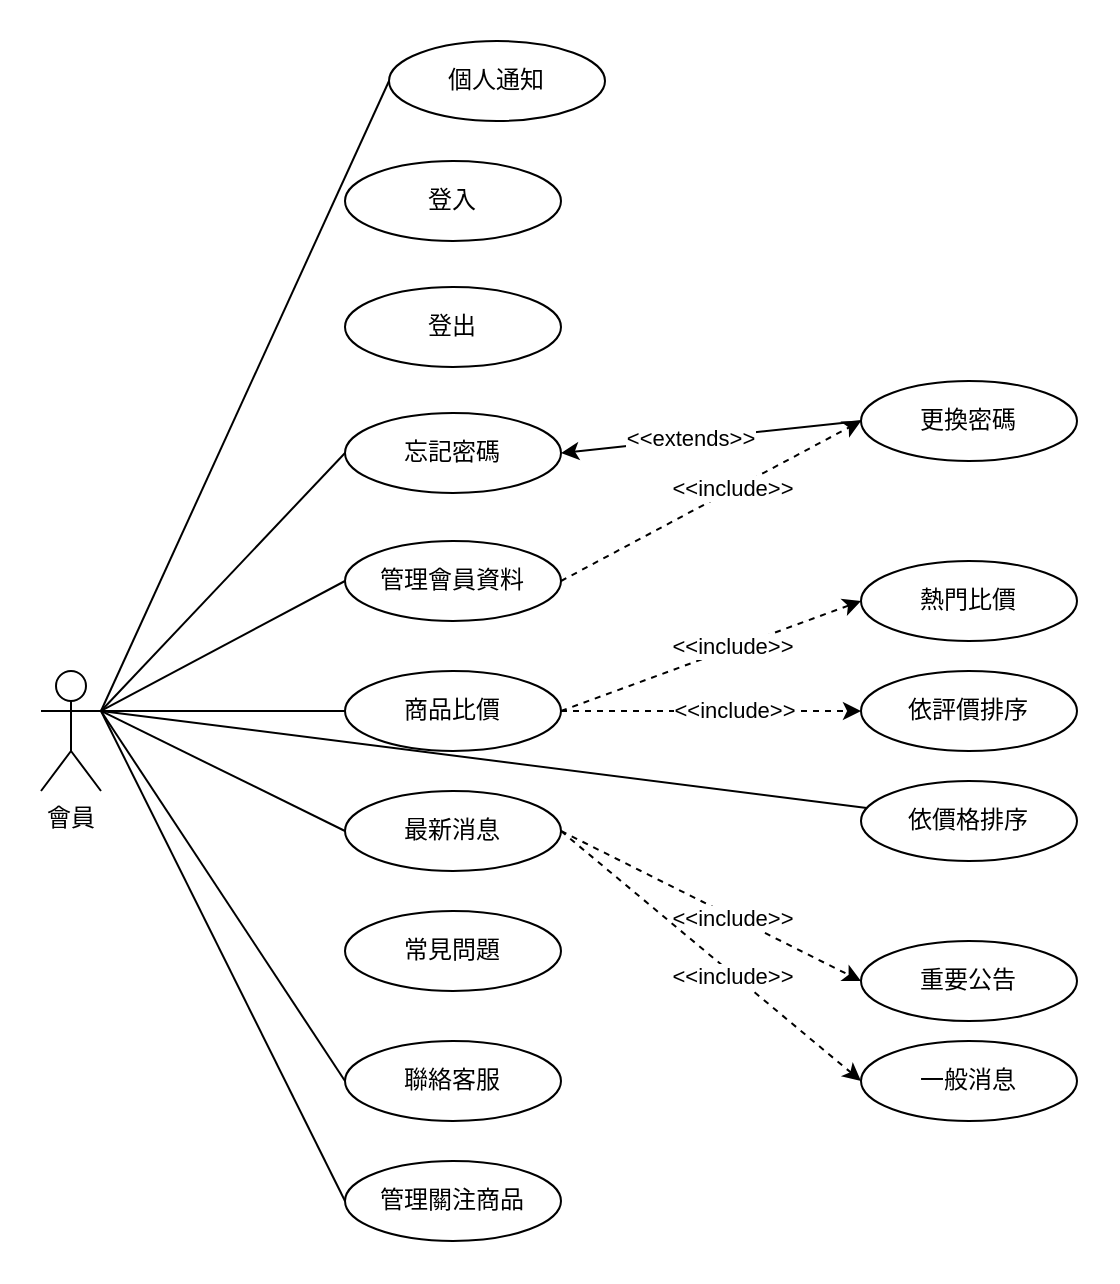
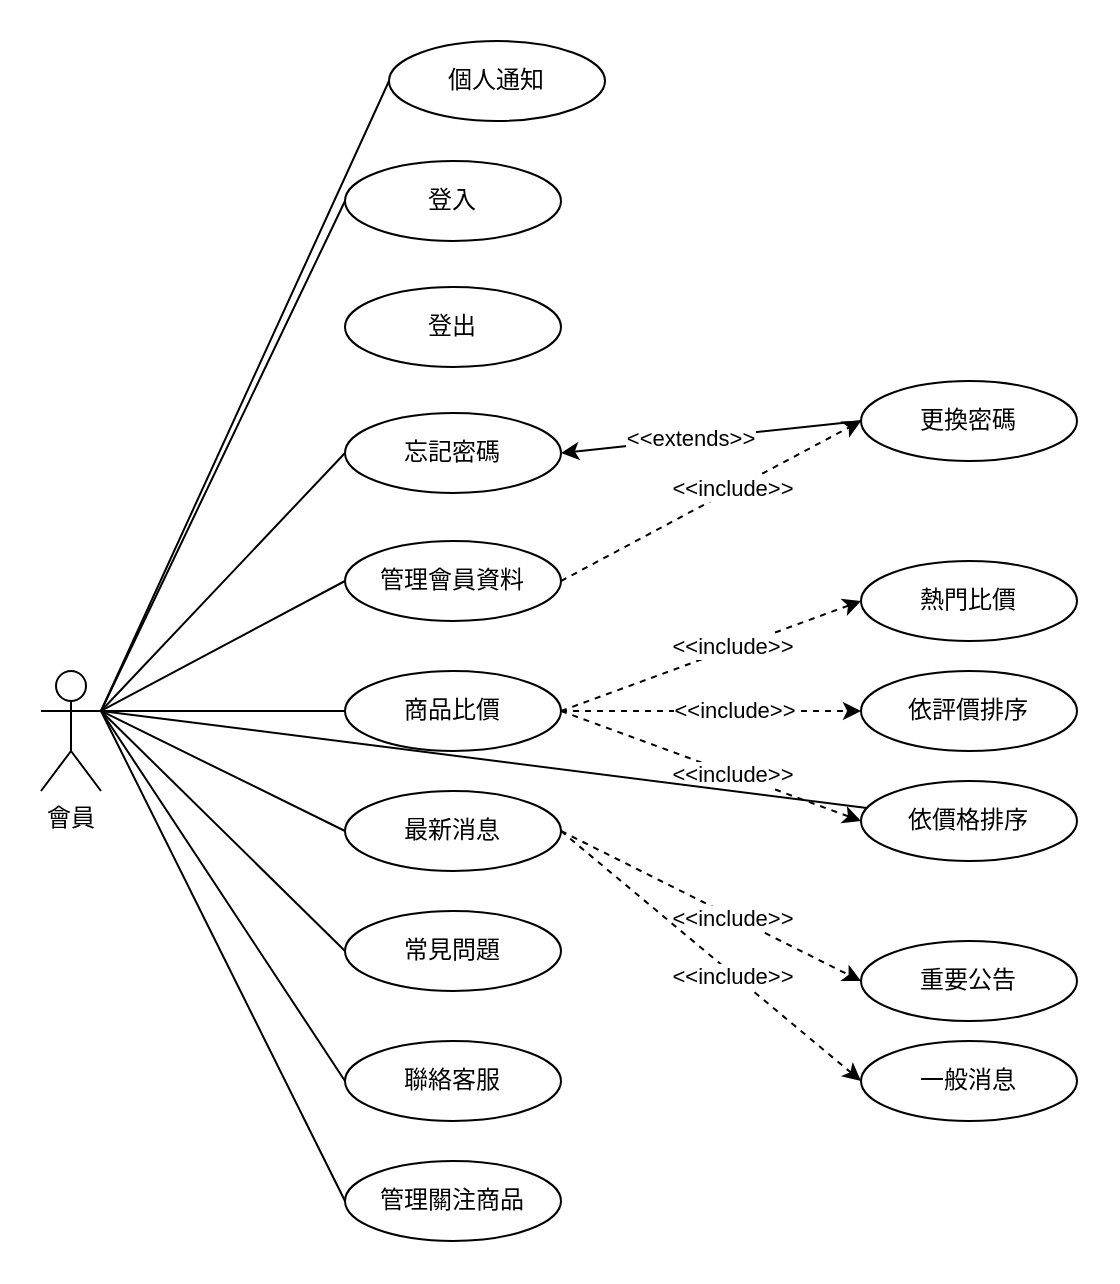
edge "登入" -- "會員": added
edge "商品比價" -> "依價格排序": added, label "<<include>>"
edge "會員" -- "常見問題": added
